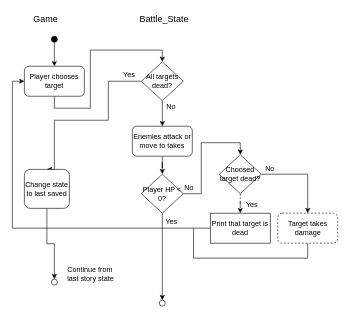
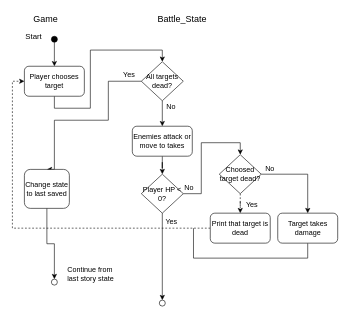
node "Battle_State": moved (164, 18) -> (182, 18)
node "Start": added
edge "Print that target is dead" -> "Player chooses target": style solid -> dashed
node "Print that target is dead": shape rectangle -> rounded rectangle
node "Target takes damage": style dashed -> solid
